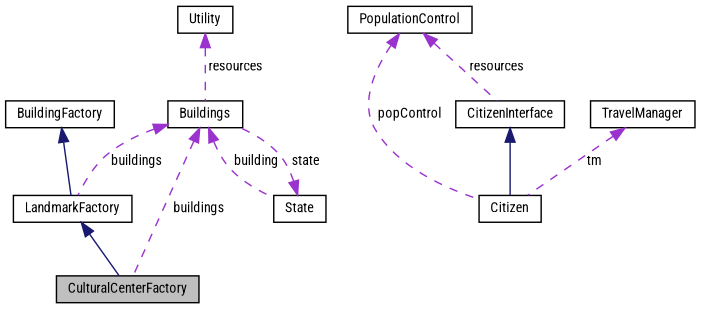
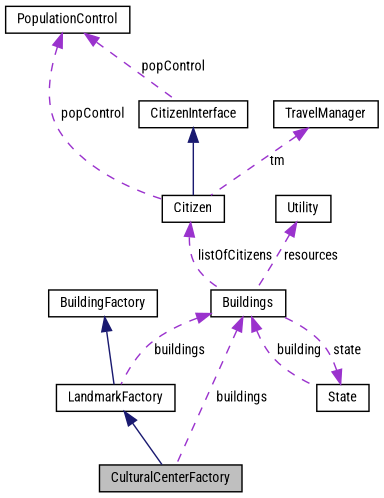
edge "CitizenInterface" -> "PopulationControl": label " resources" -> " popControl"
edge "Buildings" -> "Citizen": added, label "listOfCitizens"
